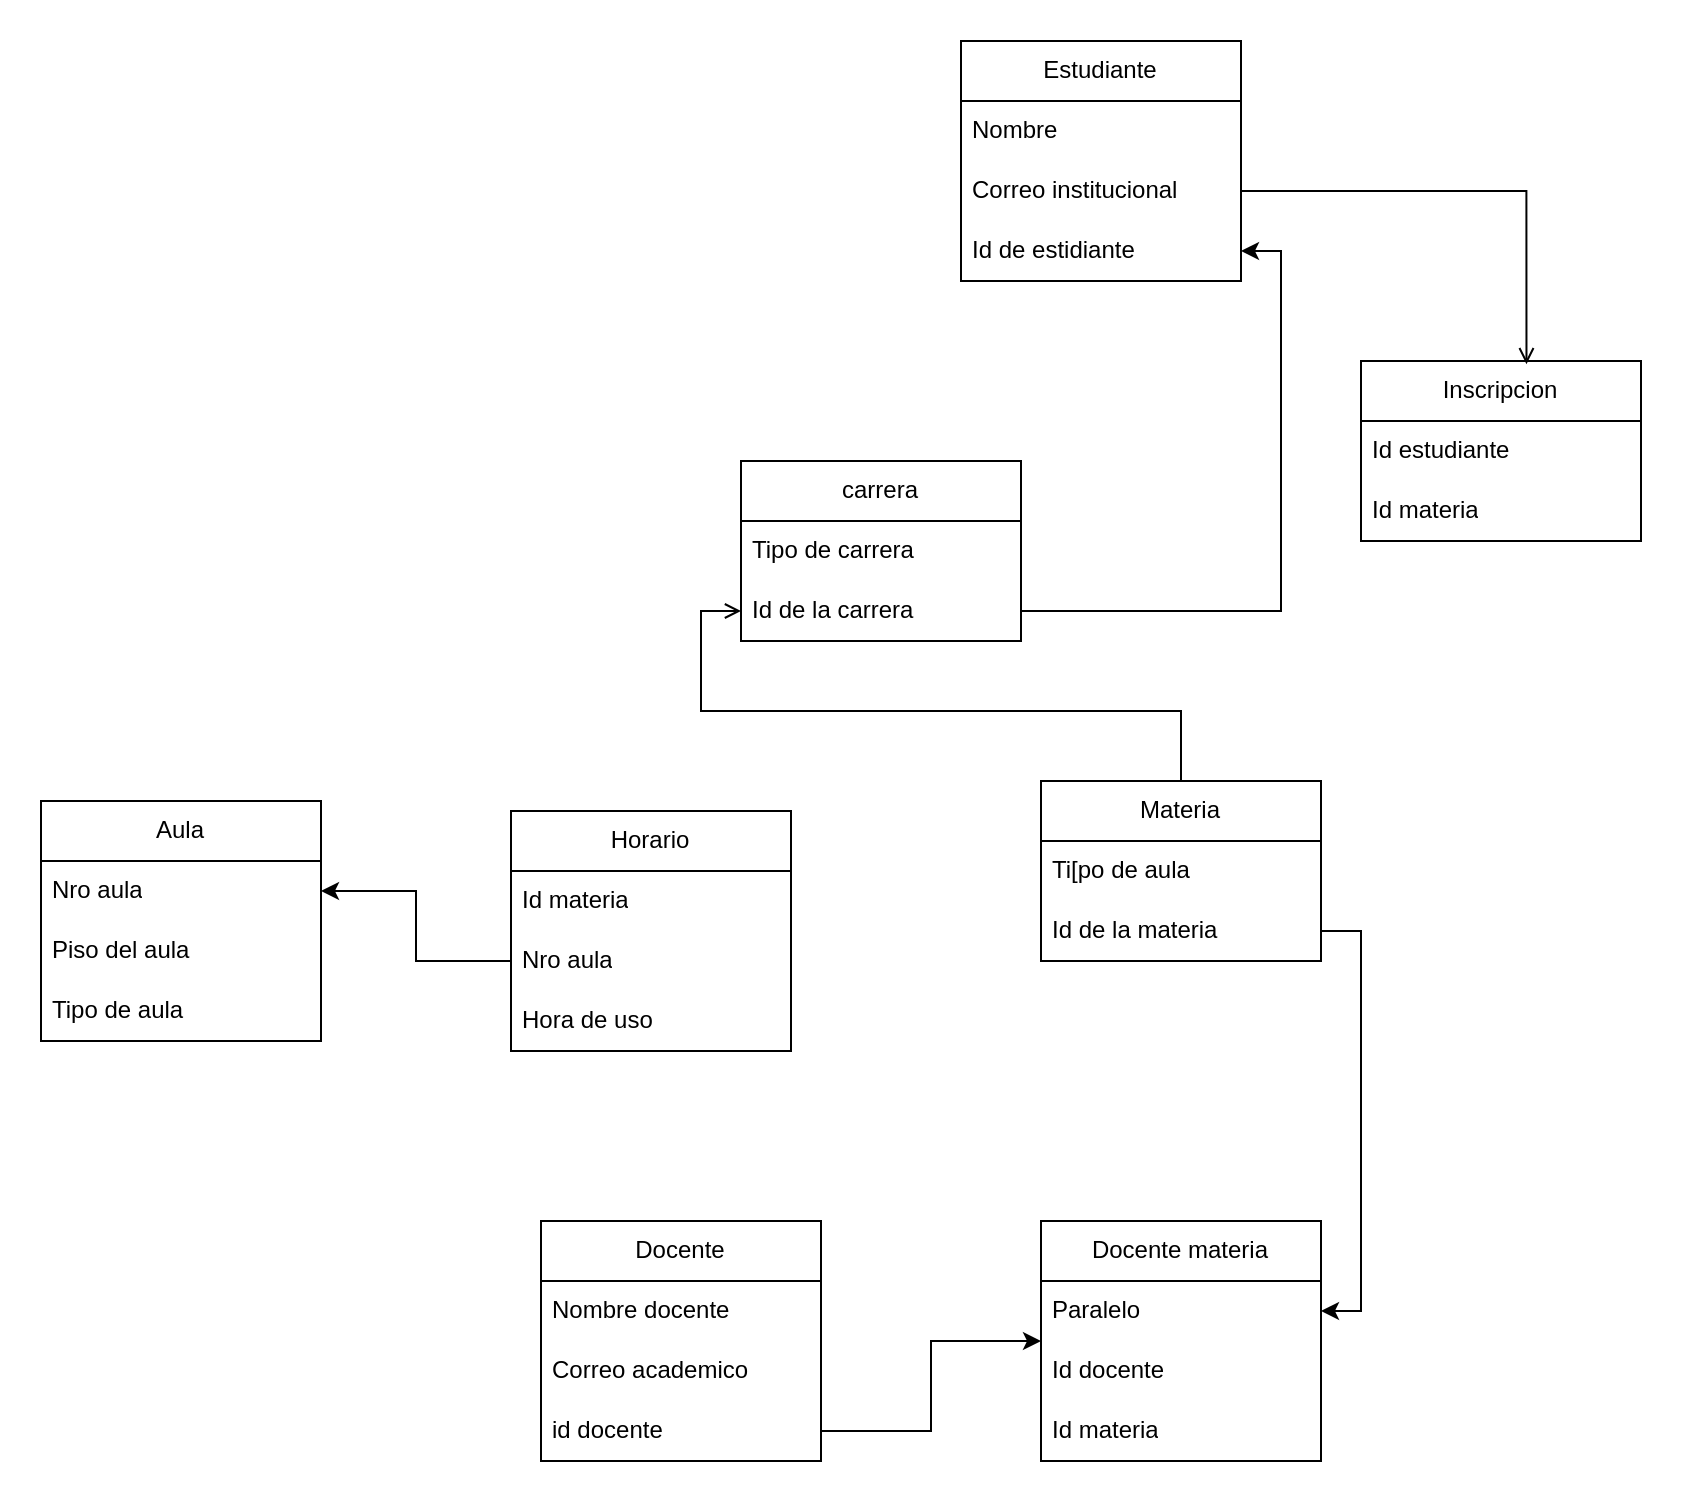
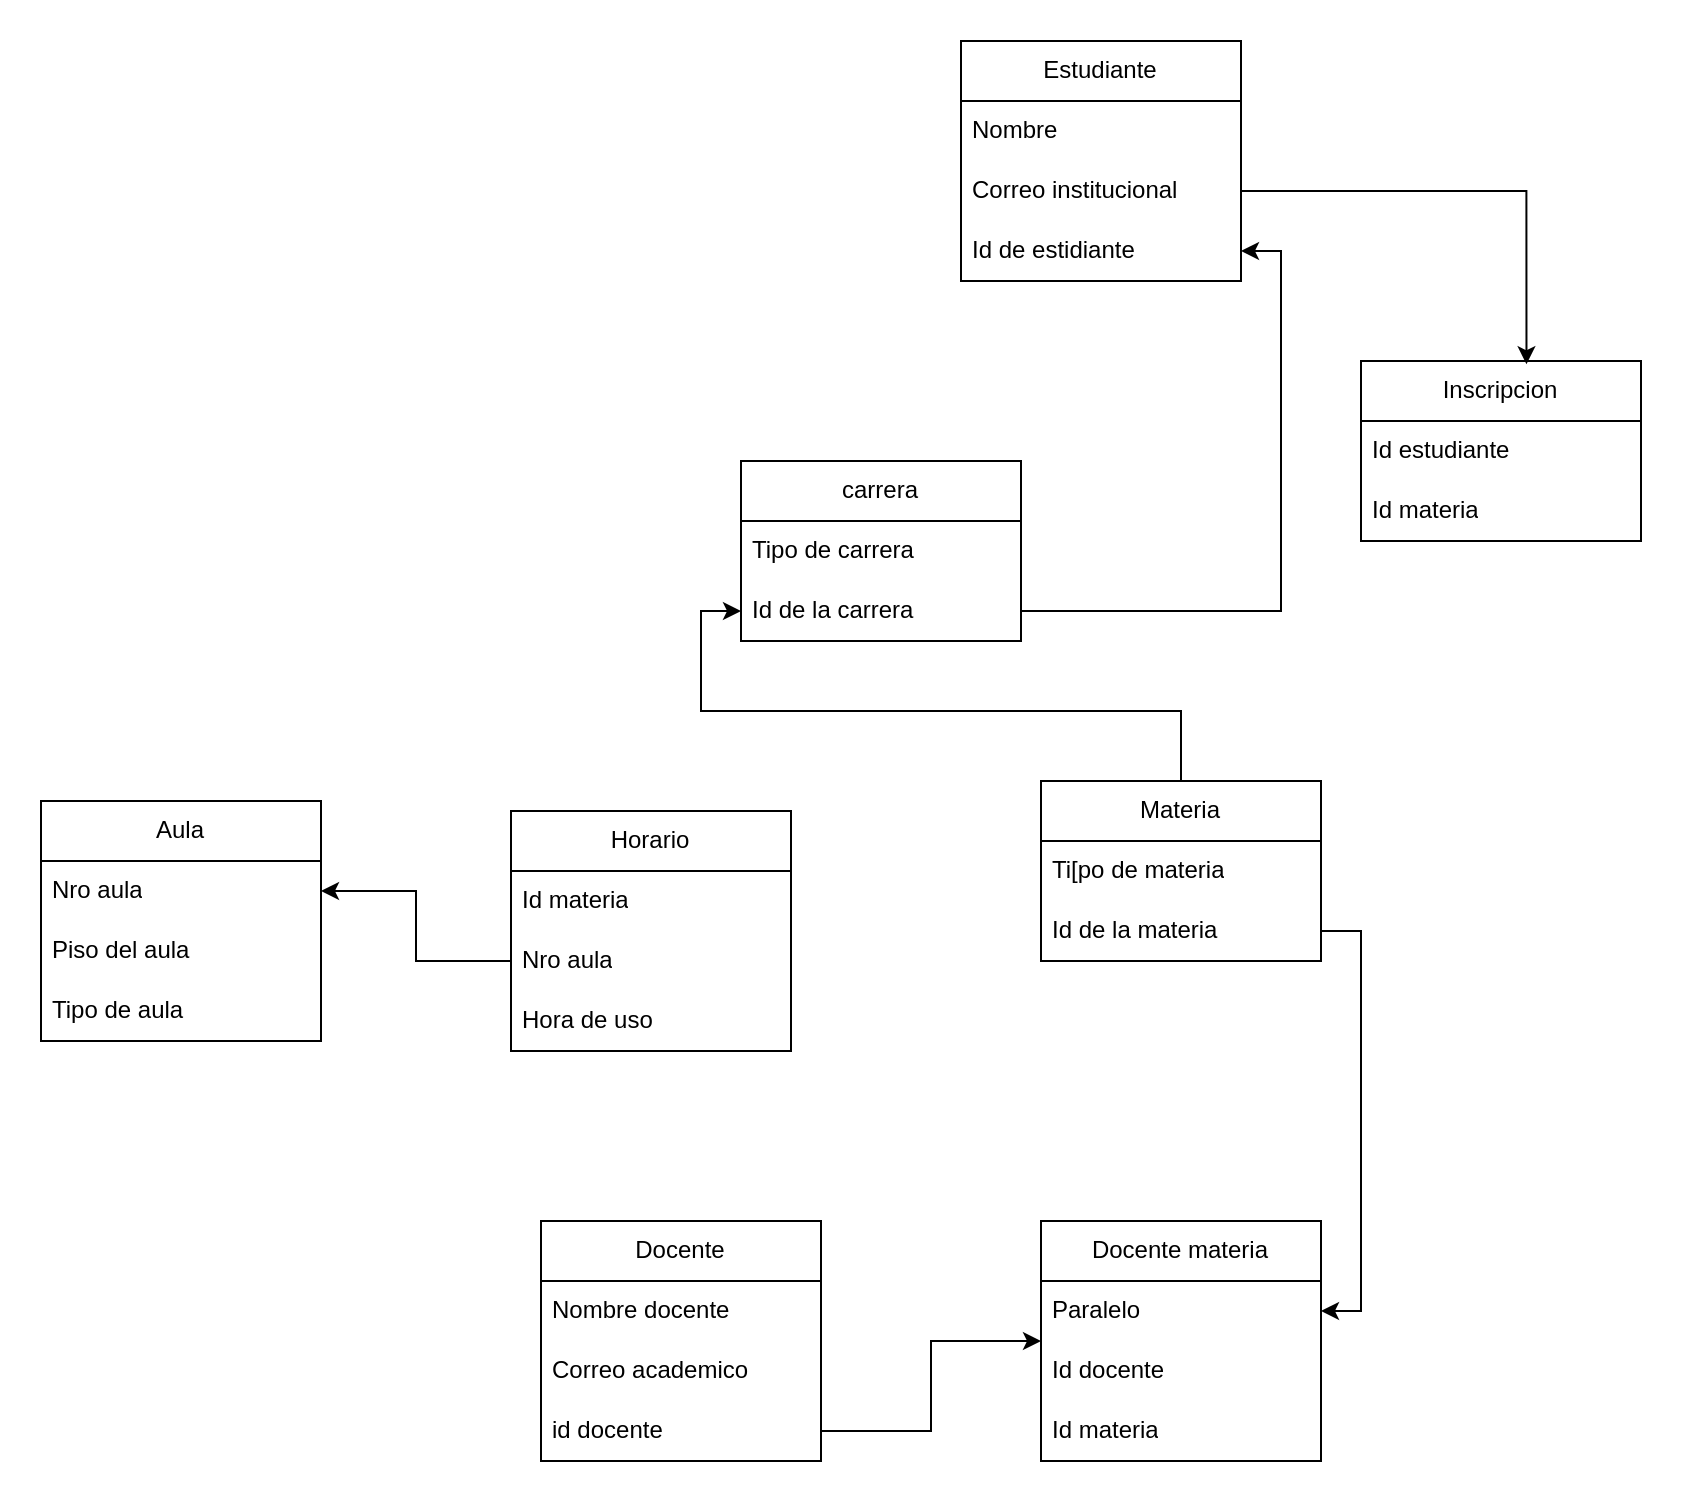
edge "Correo institucional" -> "Inscripcion": arrowhead open -> classic
edge "Materia" -> "Id de la carrera": arrowhead open -> classic
node "Ti[po de aula": label "Ti[po de aula" -> "Ti[po de materia"
